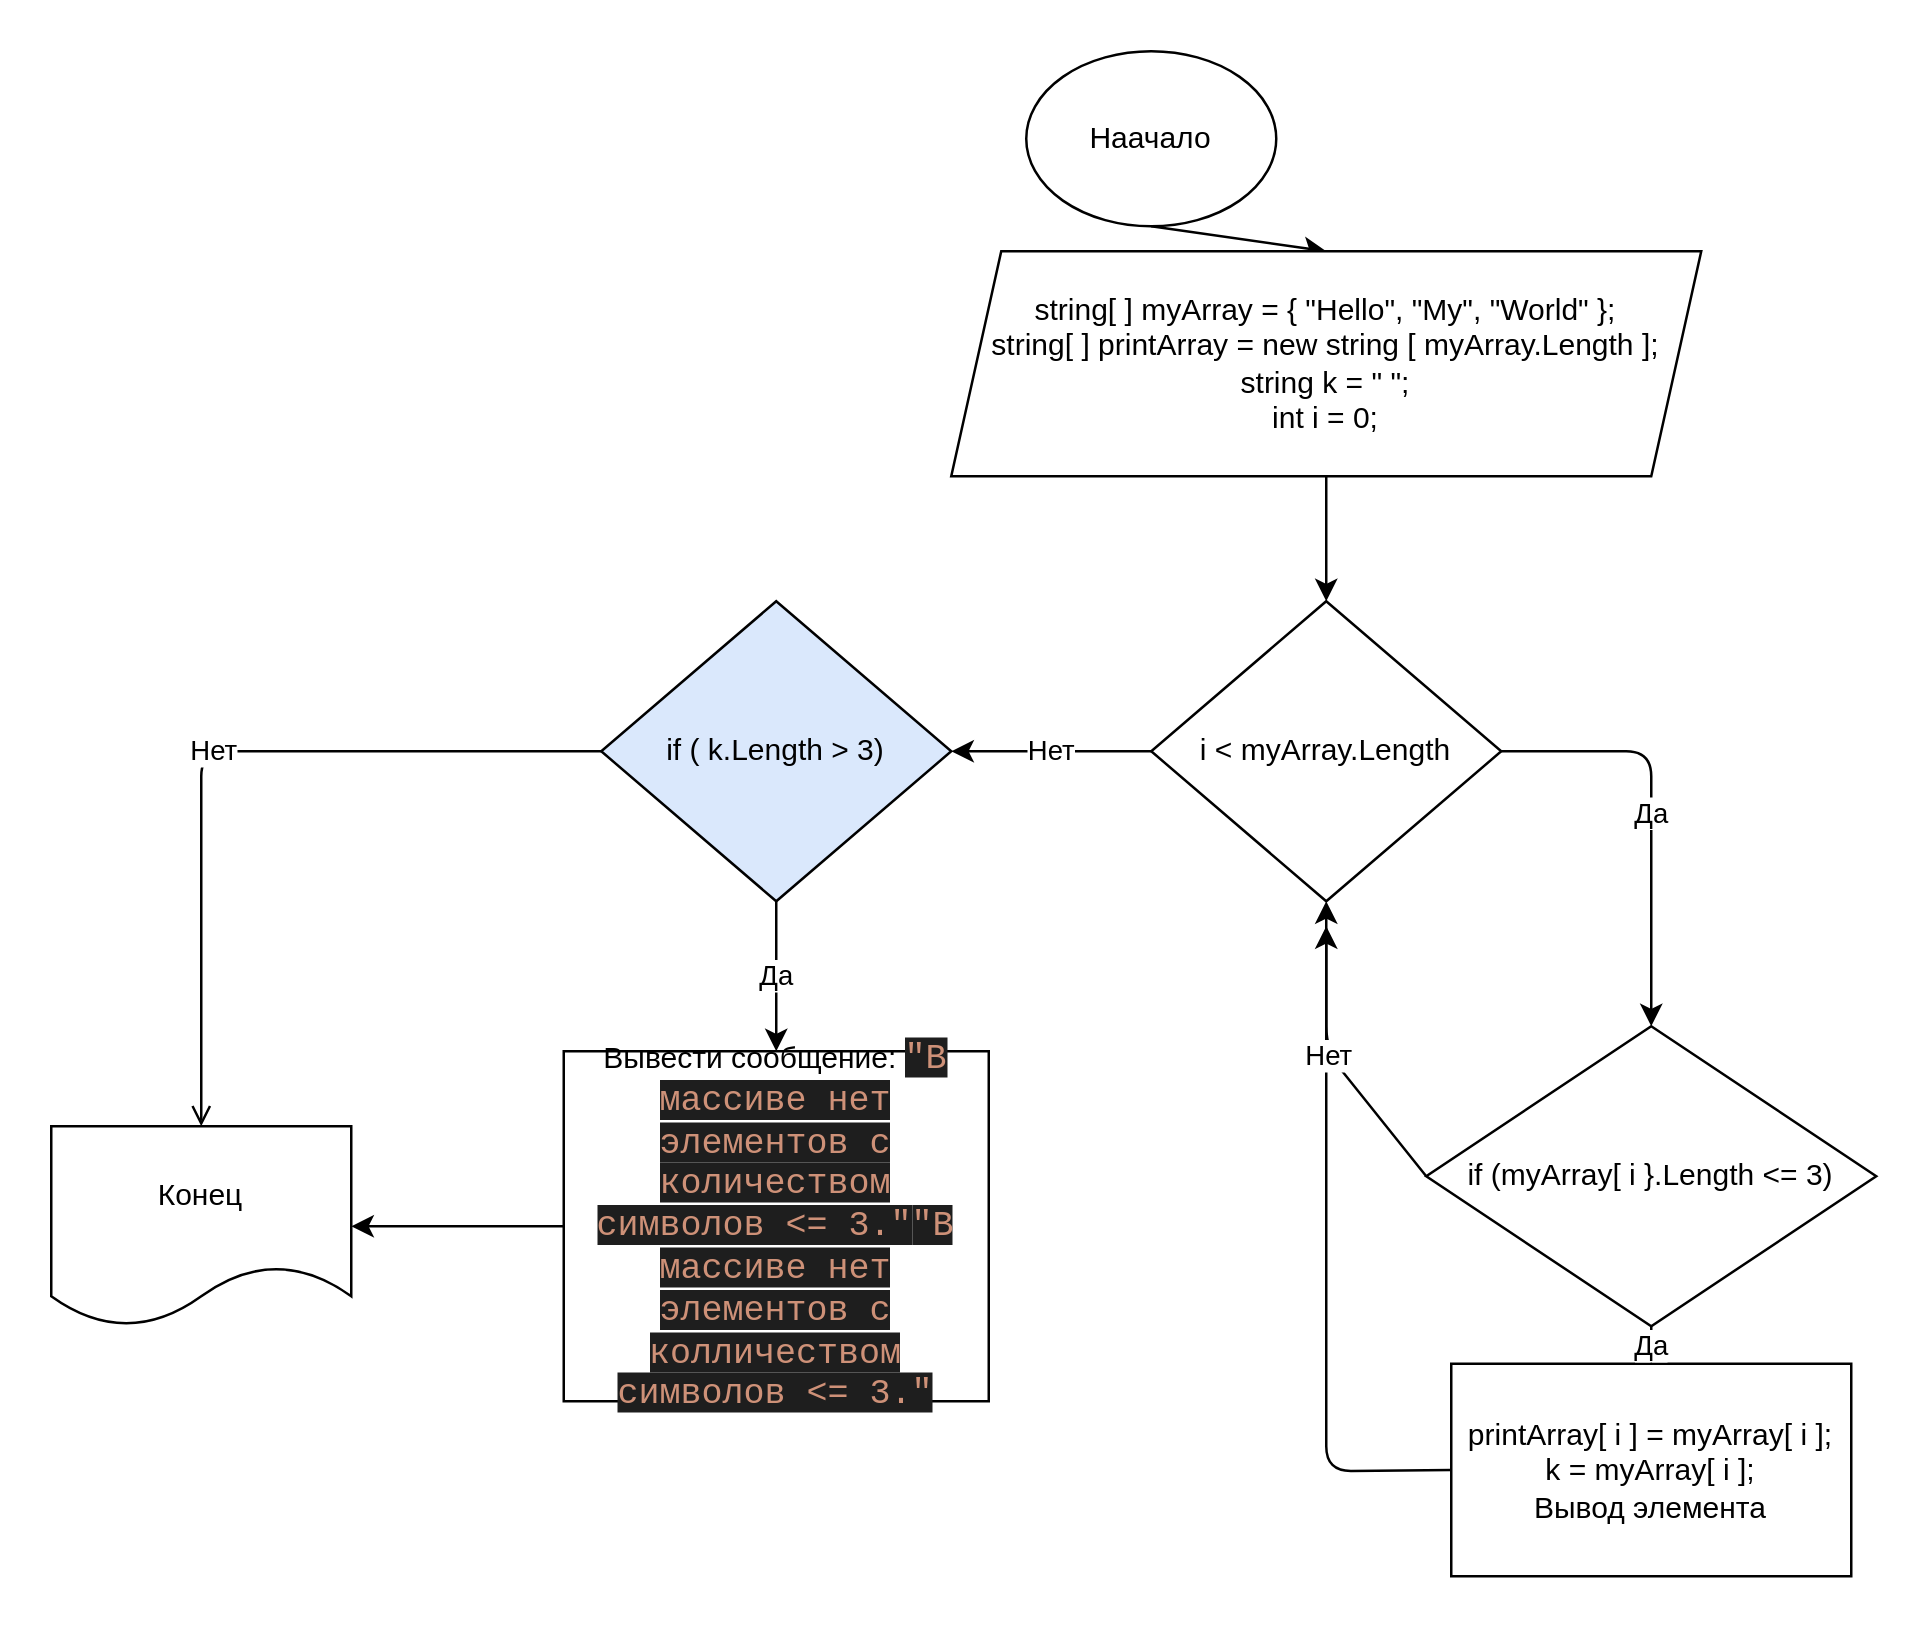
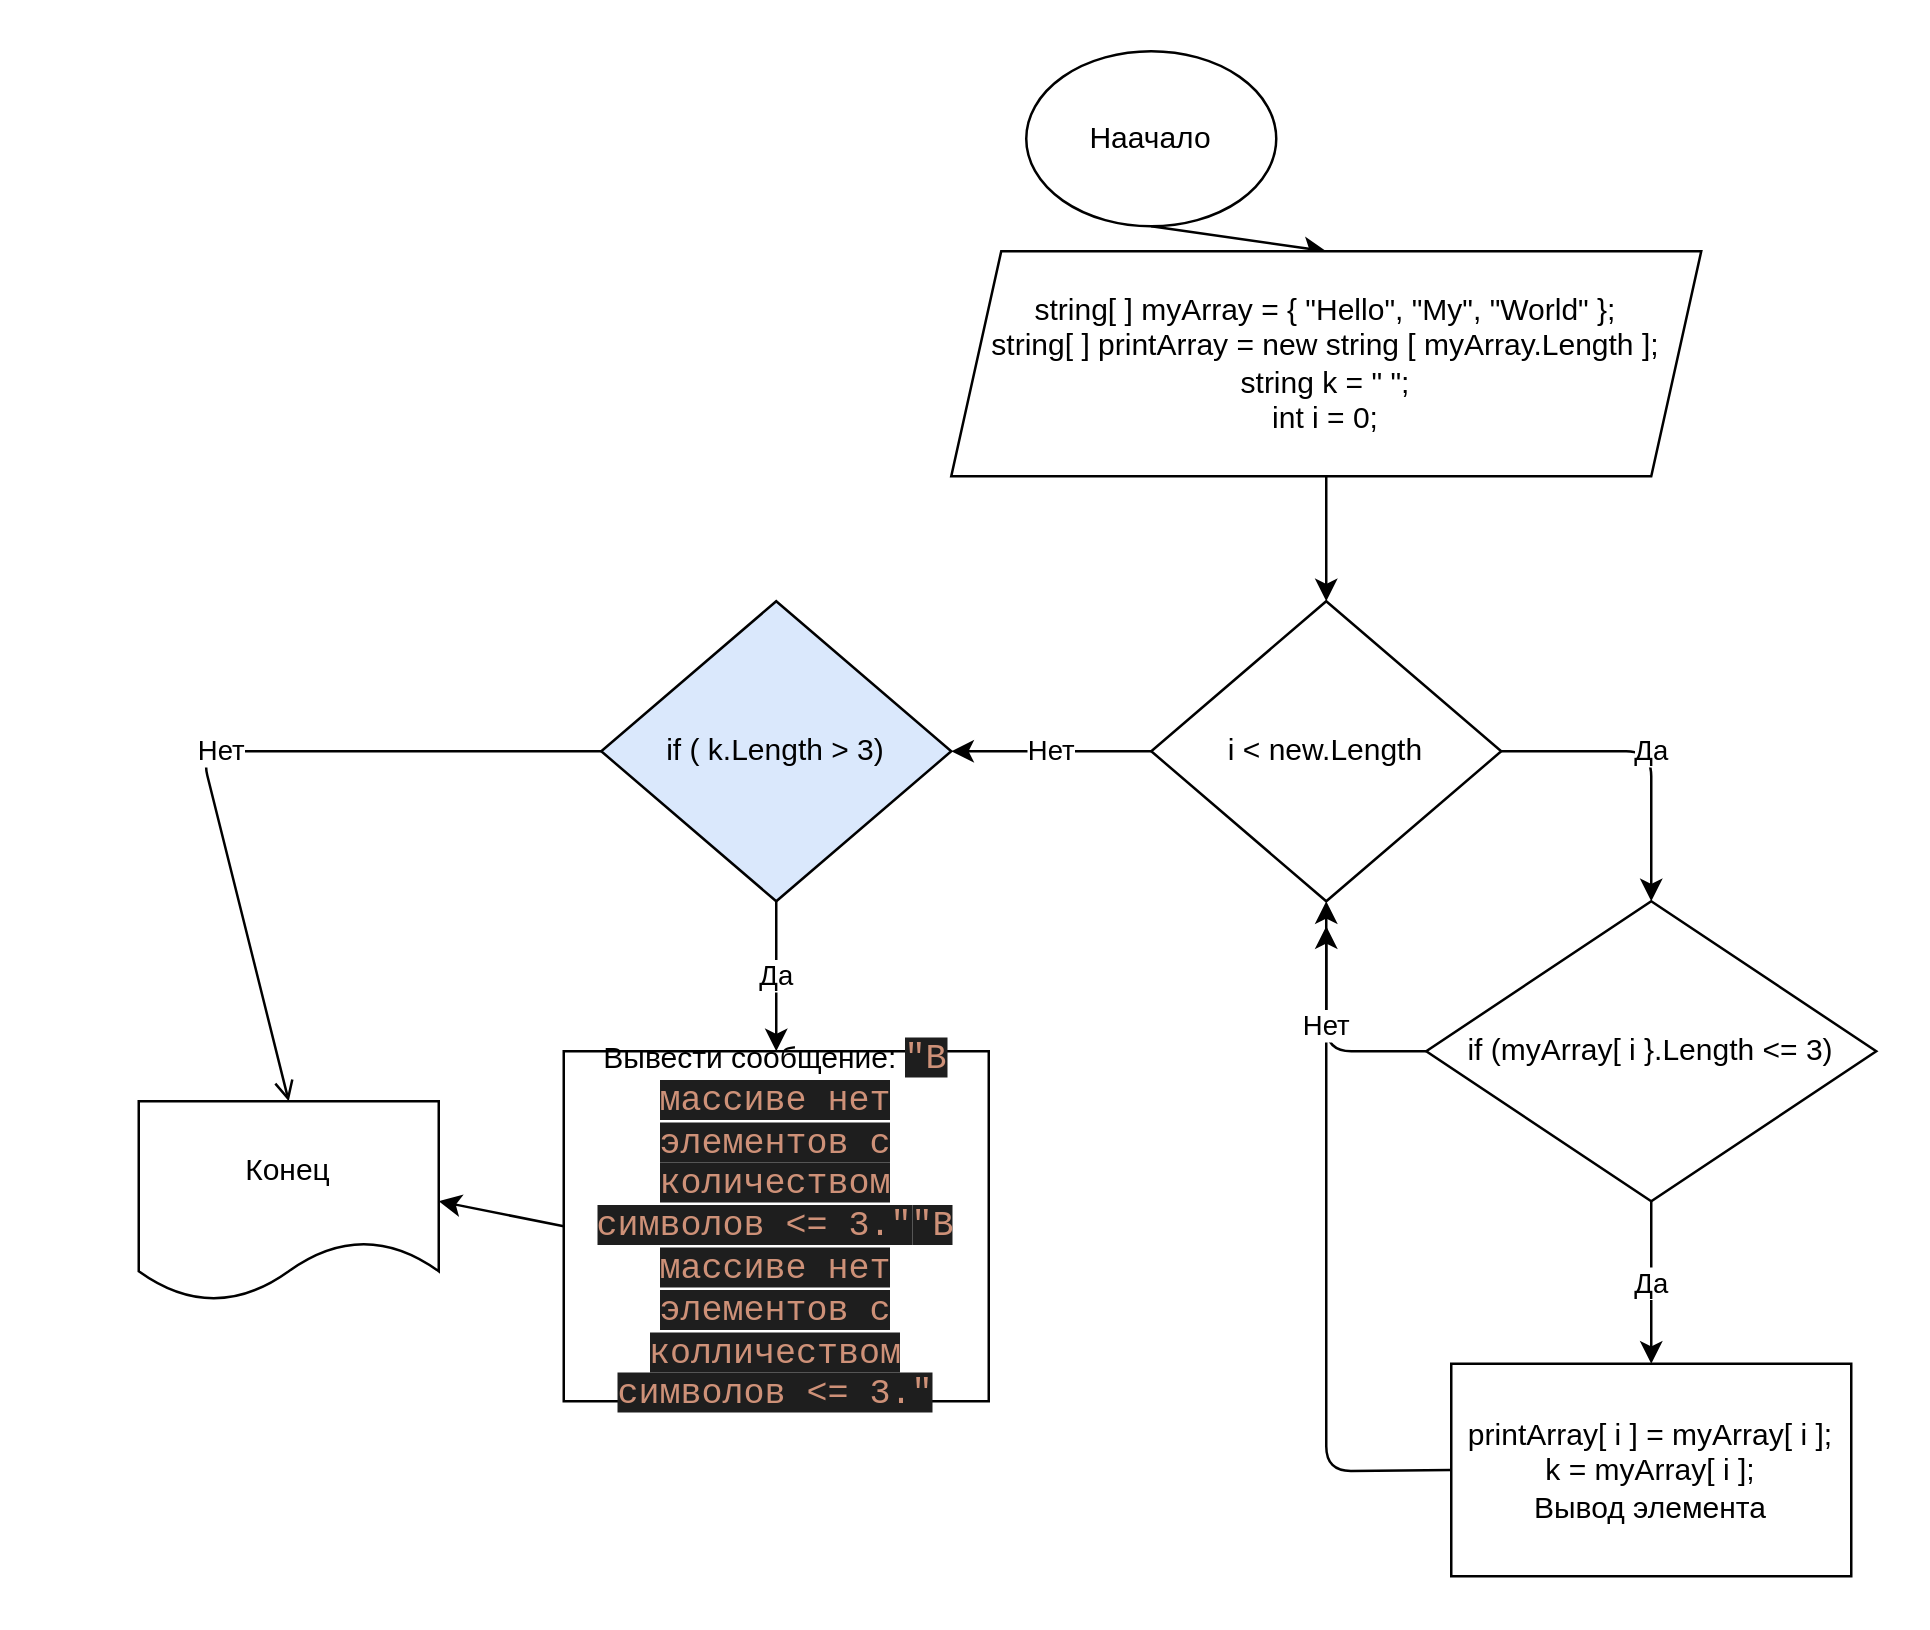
node "i < myArray.Length": label "i < myArray.Length" -> "i < new.Length"
node "if (myArray[ i }.Length <= 3)": moved (1651, 1176) -> (1651, 1051)
node "Конец": moved (201, 1226) -> (289, 1201)
